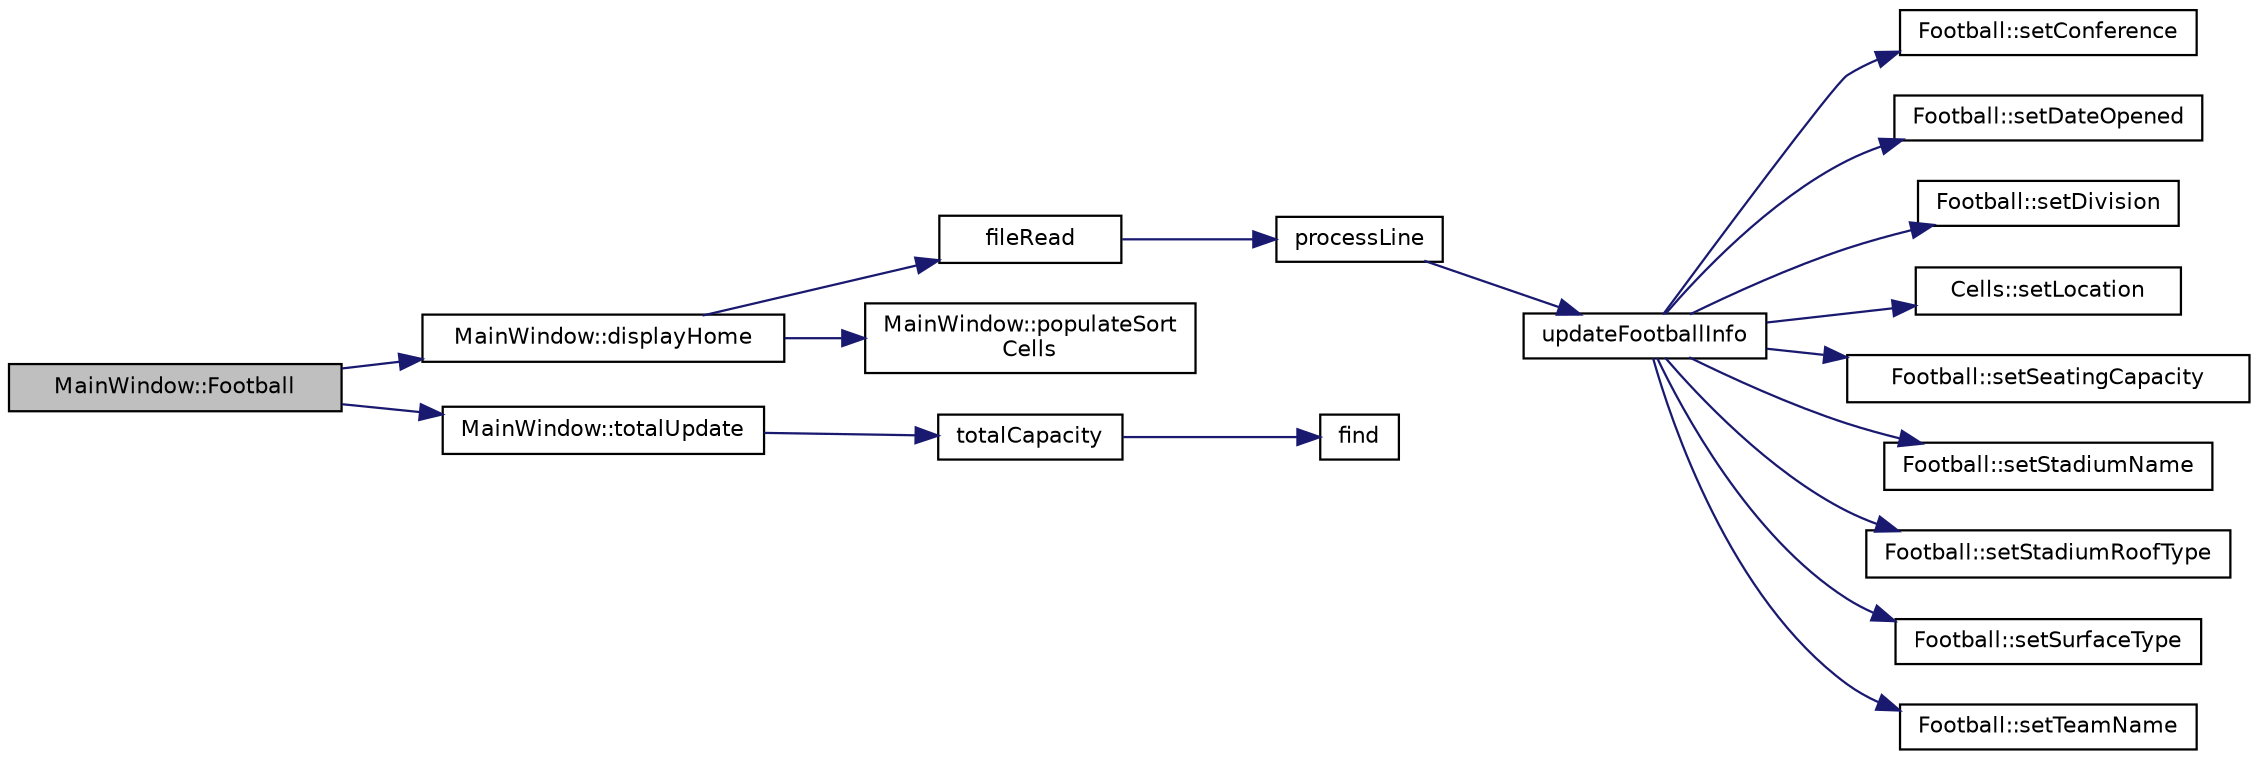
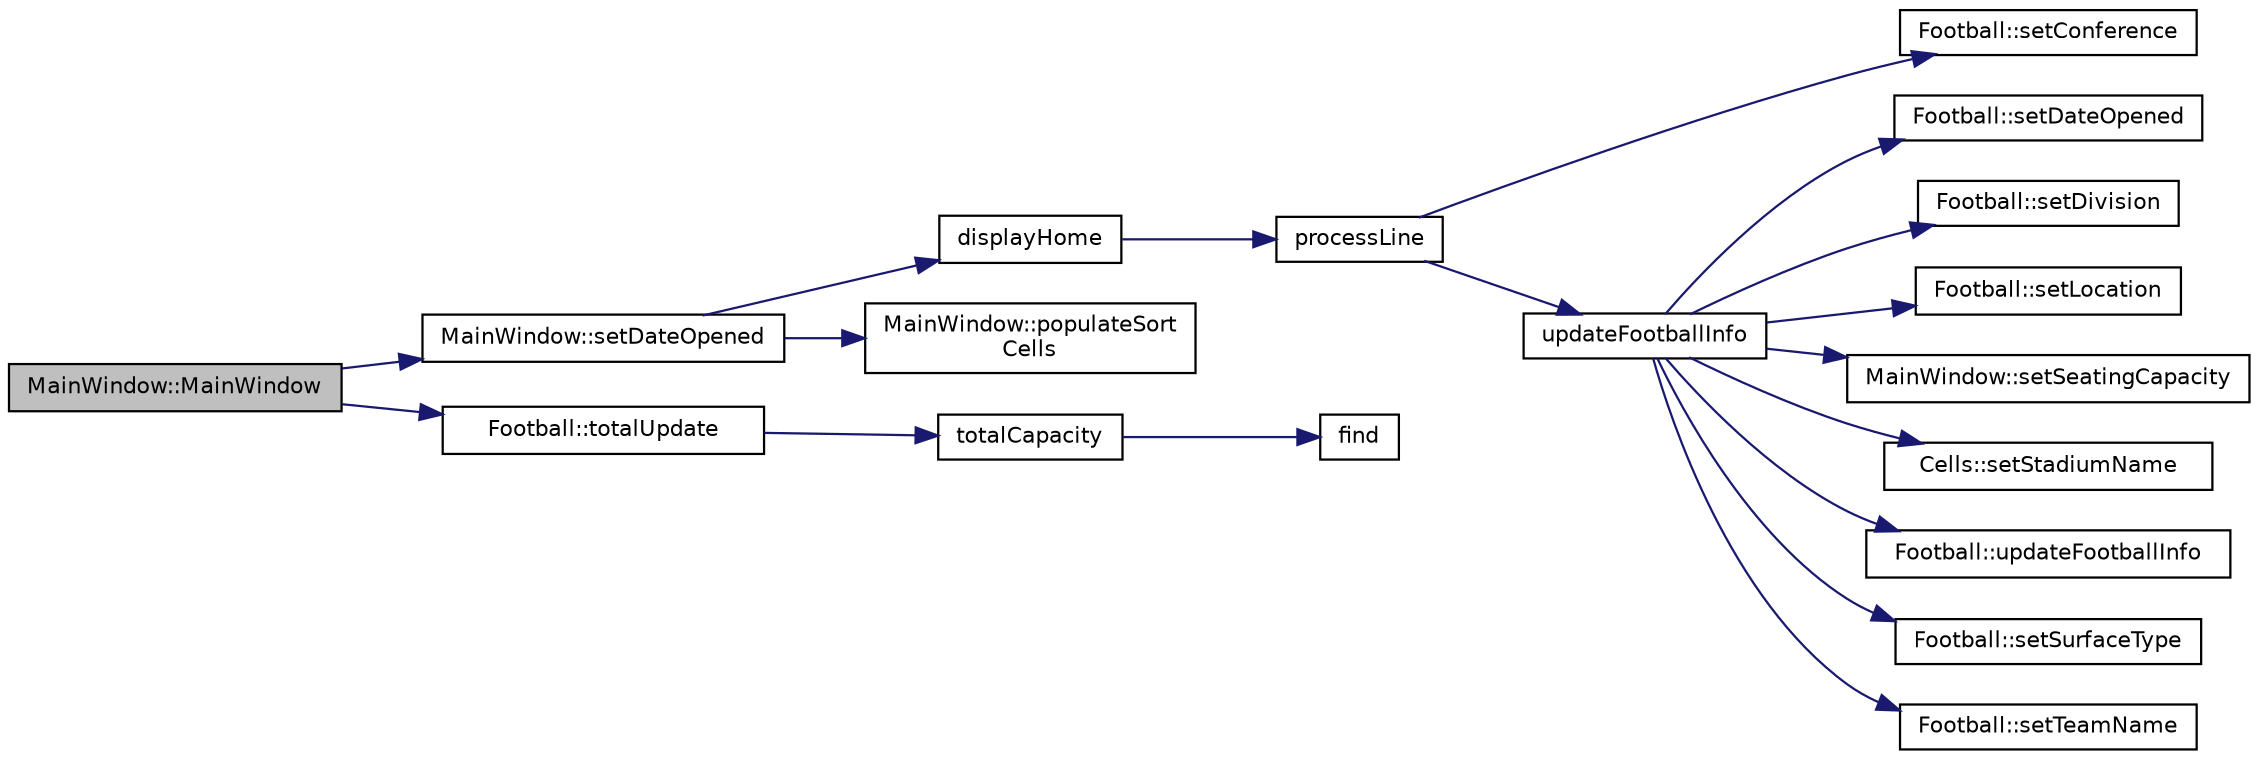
edge "updateFootballInfo" -> "Football::setConference": now "processLine" -> "Football::setConference"
node "fileRead": label "fileRead" -> "displayHome"
node "Cells::setLocation": label "Cells::setLocation" -> "Football::setLocation"
node "MainWindow::displayHome": label "MainWindow::displayHome" -> "MainWindow::setDateOpened"
node "Football::setSeatingCapacity": label "Football::setSeatingCapacity" -> "MainWindow::setSeatingCapacity"
node "MainWindow::Football": label "MainWindow::Football" -> "MainWindow::MainWindow"
node "MainWindow::totalUpdate": label "MainWindow::totalUpdate" -> "Football::totalUpdate"
node "Football::setStadiumName": label "Football::setStadiumName" -> "Cells::setStadiumName"
node "Football::setStadiumRoofType": label "Football::setStadiumRoofType" -> "Football::updateFootballInfo"
